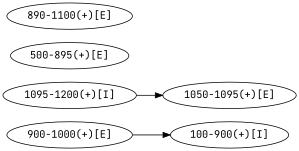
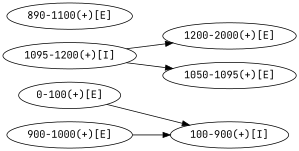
node "1200-2000(+)[E]": added
node "500-895(+)[E]": removed
node "0-100(+)[E]": added
